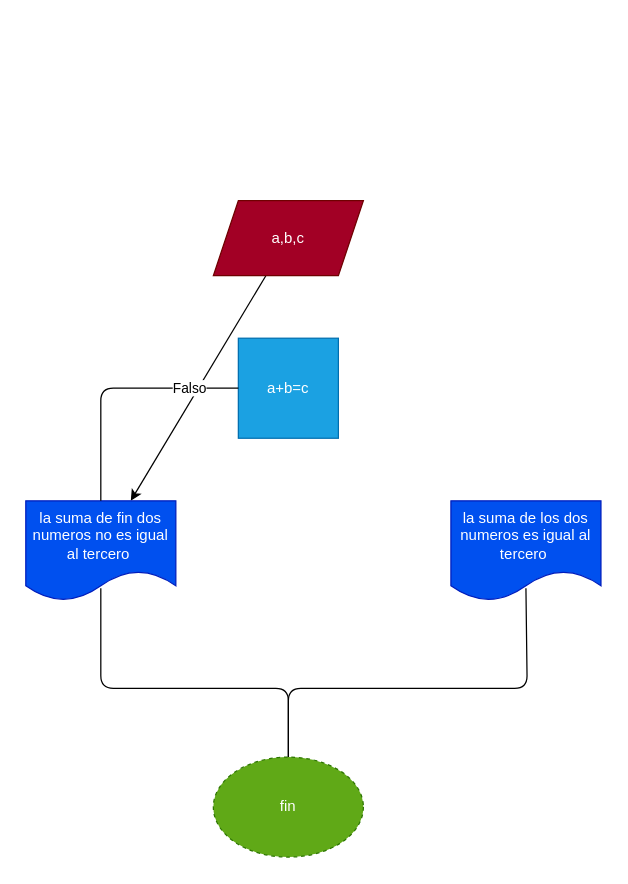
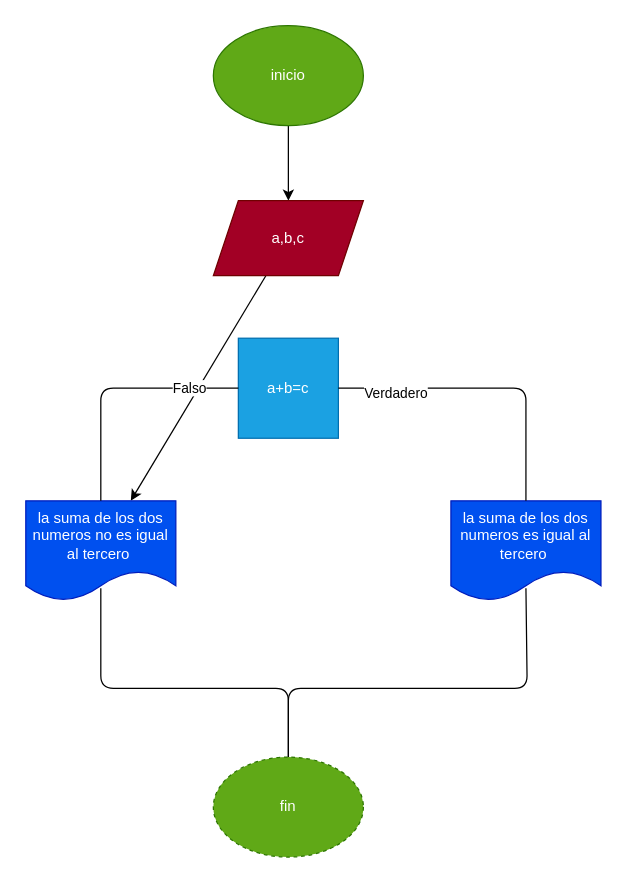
node "inicio": added
edge "inicio" -> "a,b,c": added
edge "a+b=c" -- "la suma de los dos numeros es igual al tercero": added, label "Verdadero"
node "la suma de fin dos numeros no es igual al tercero": label "la suma de fin dos numeros no es igual al tercero" -> "la suma de los dos numeros no es igual al tercero"
